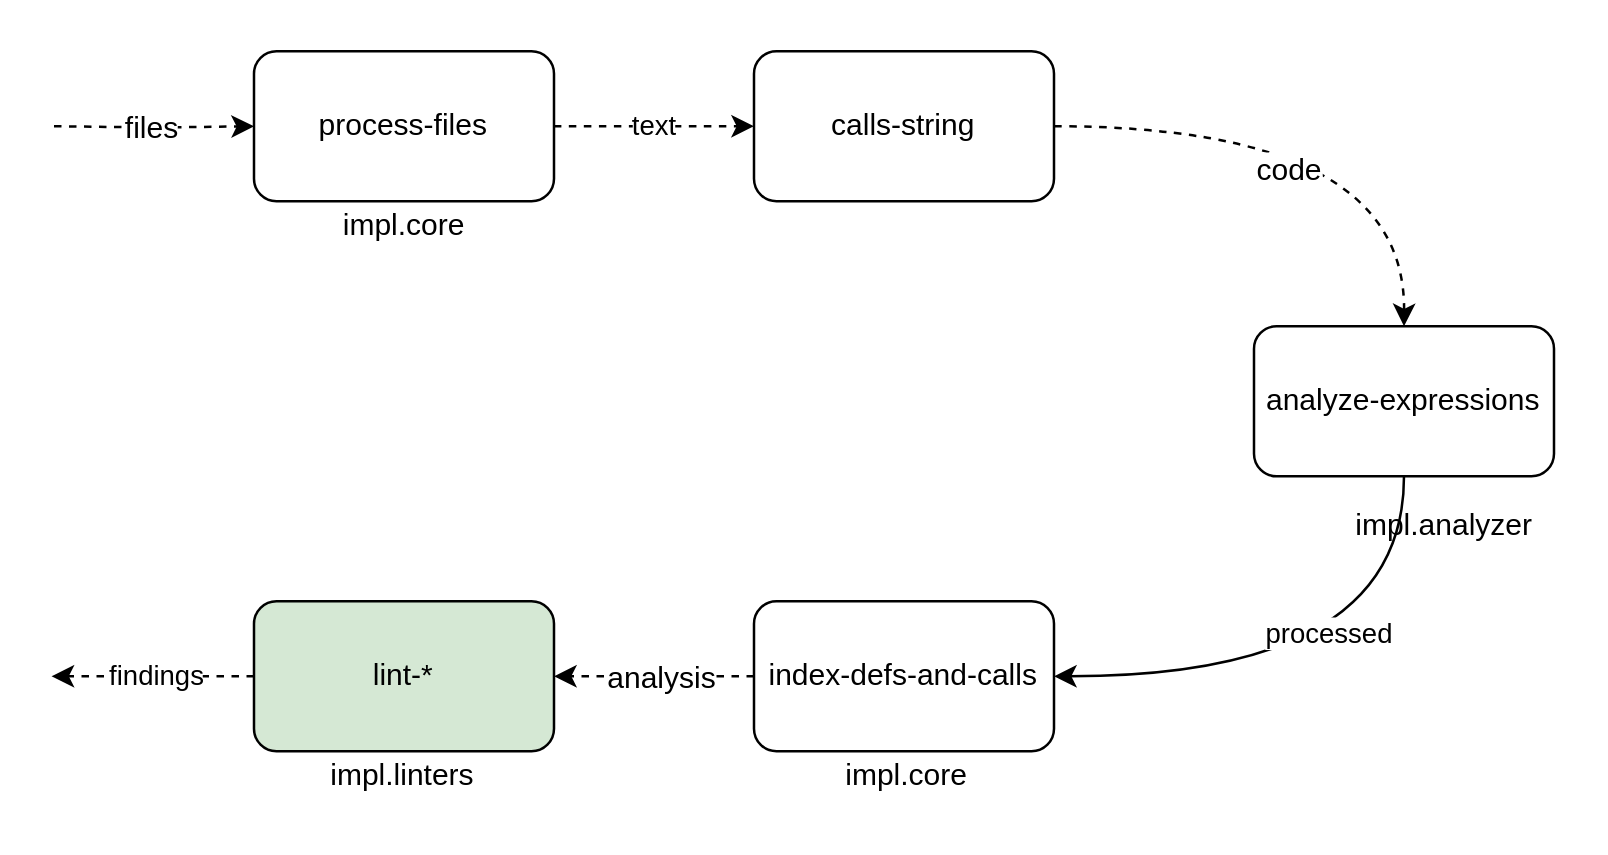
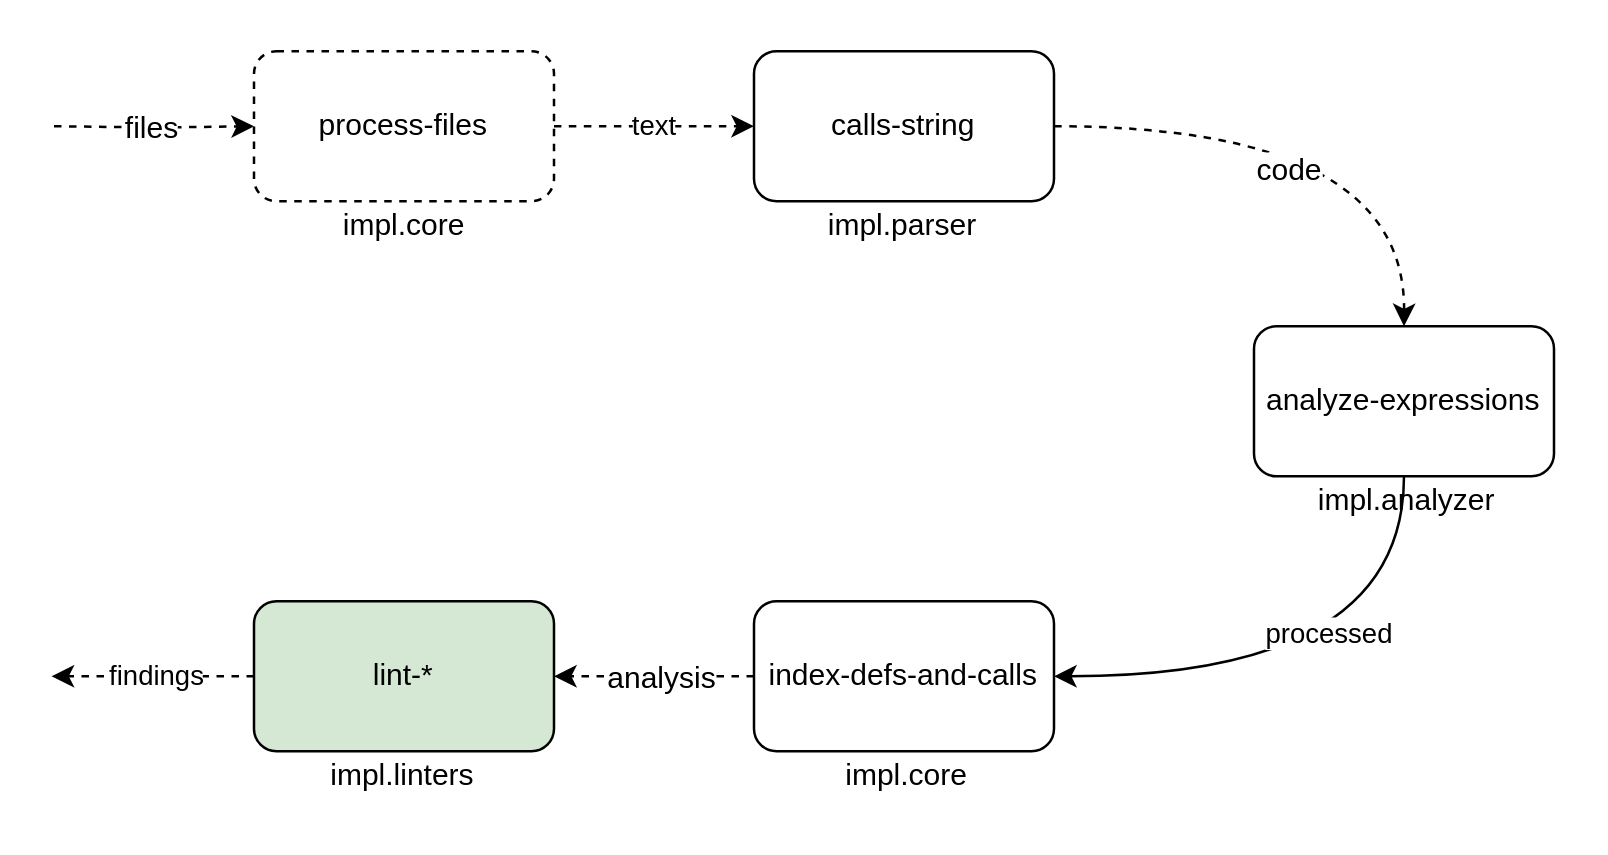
node "process-files": style solid -> dashed
node "impl.parser": added
node "impl.analyzer": moved (1464, 526) -> (1426, 501)
